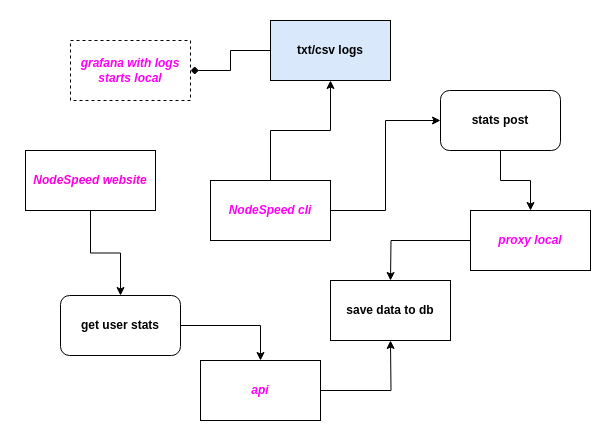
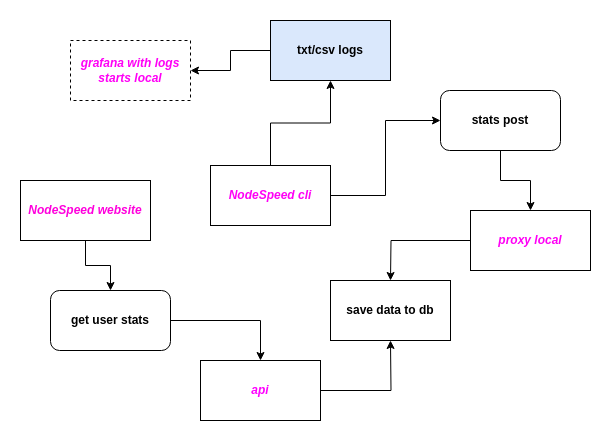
edge "txt/csv logs" -> "grafana with logs starts local": arrowhead diamond -> classic
node "NodeSpeed website": moved (91, 181) -> (86, 211)
node "NodeSpeed cli": moved (271, 211) -> (271, 196)
node "get user stats": moved (121, 326) -> (111, 321)
